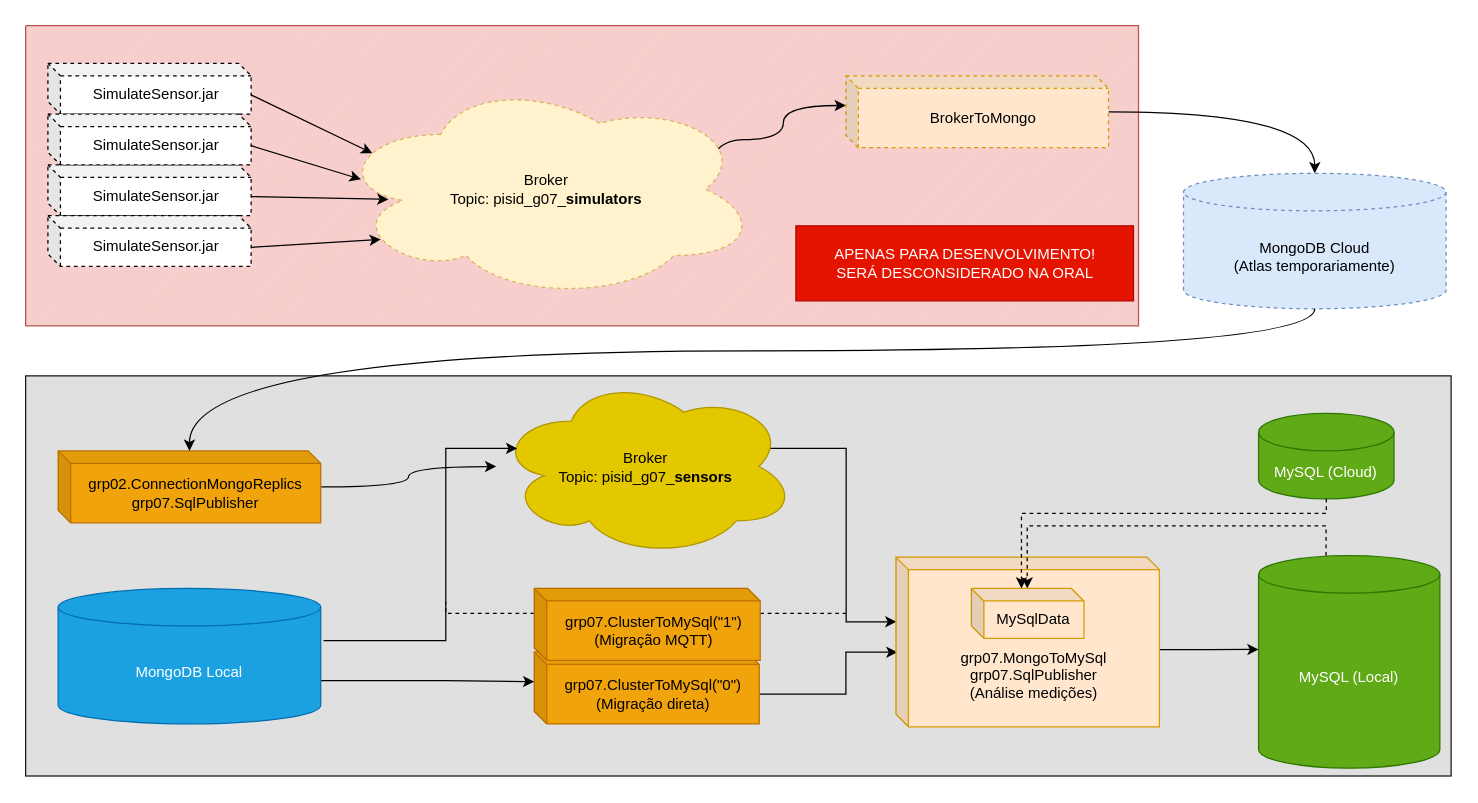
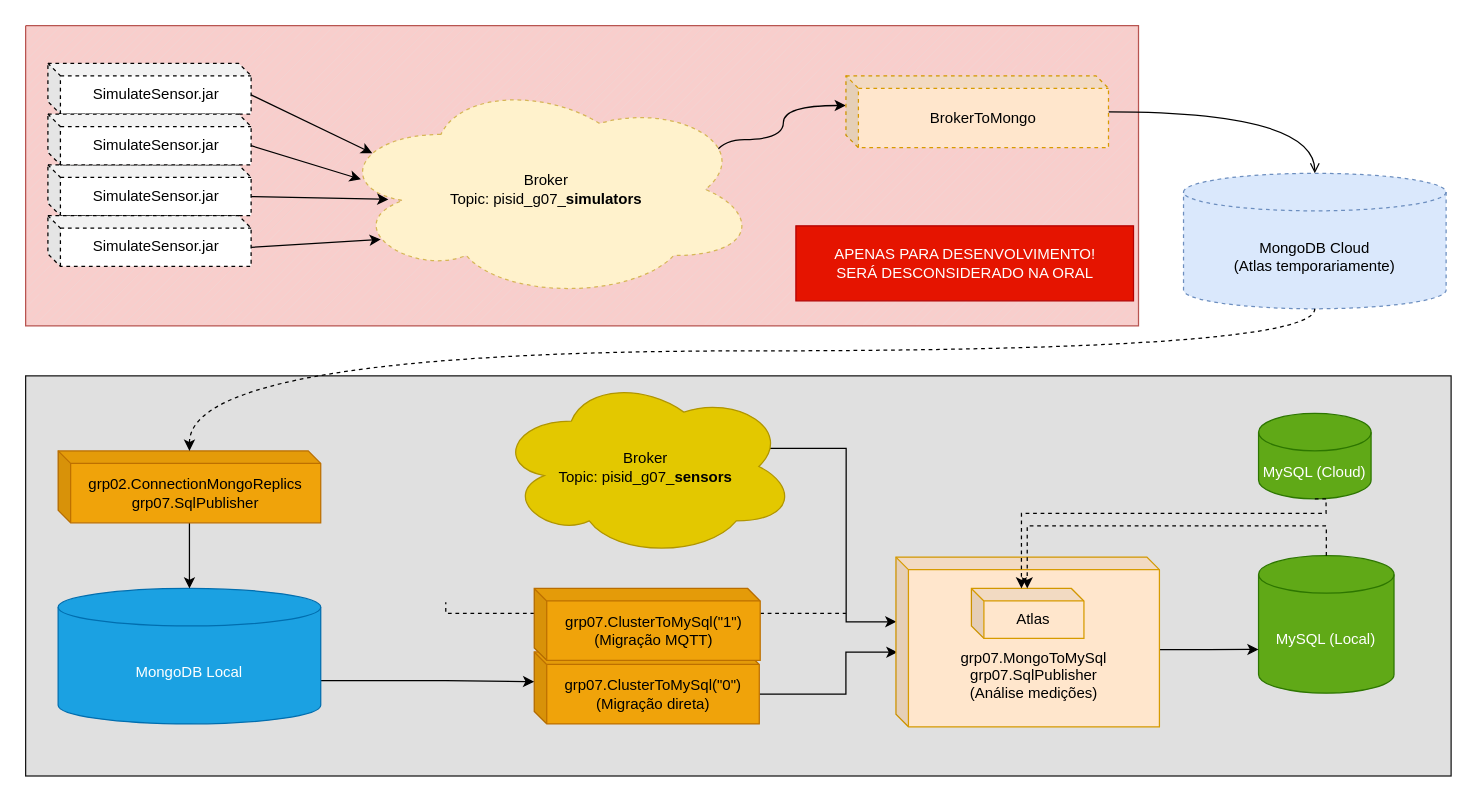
edge "BrokerToMongo" -> "MongoDB Cloud (Atlas temporariamente)": arrowhead classic -> open
edge "MongoDB Cloud (Atlas temporariamente)" -> "grp02.ConnectionMongoReplics grp07.SqlPublisher": style solid -> dashed
node "MySQL (Cloud)": size 135x85 -> 113x85
edge "grp02.ConnectionMongoReplics grp07.SqlPublisher" -> "Broker Topic: pisid_g07_sensors": now "grp02.ConnectionMongoReplics grp07.SqlPublisher" -> "MongoDB Local"
edge "MongoDB Local" -> "Broker Topic: pisid_g07_sensors": removed
node "MySqlData": label "MySqlData" -> "Atlas"
node "MySQL (Local)": size 181x213 -> 135x138
